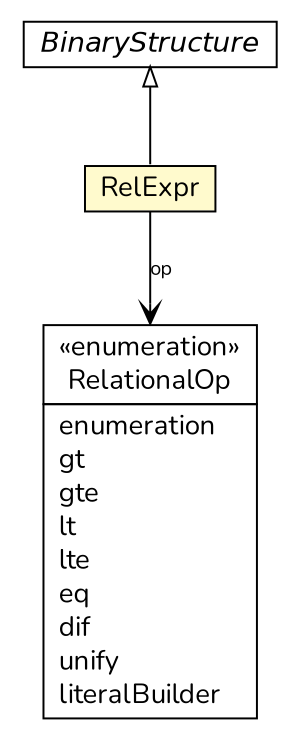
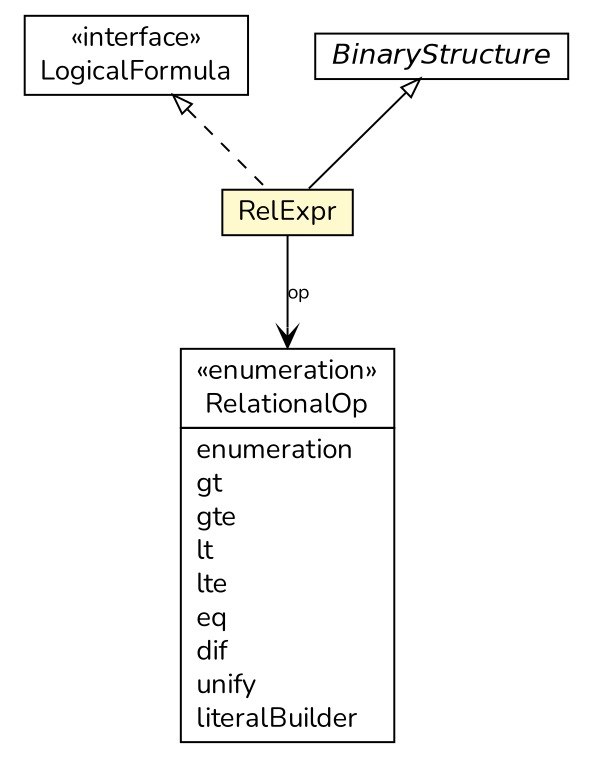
node "LogicalFormula": added
